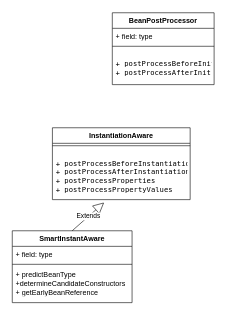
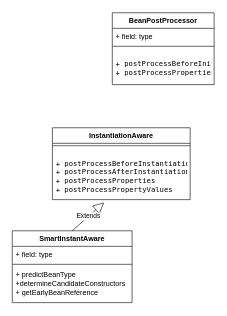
node "+ postProcessBeforeInit + postProcessAfterInit": label "+ postProcessBeforeInit + postProcessAfterInit" -> "+ postProcessBeforeInit + postProcessProperties"
